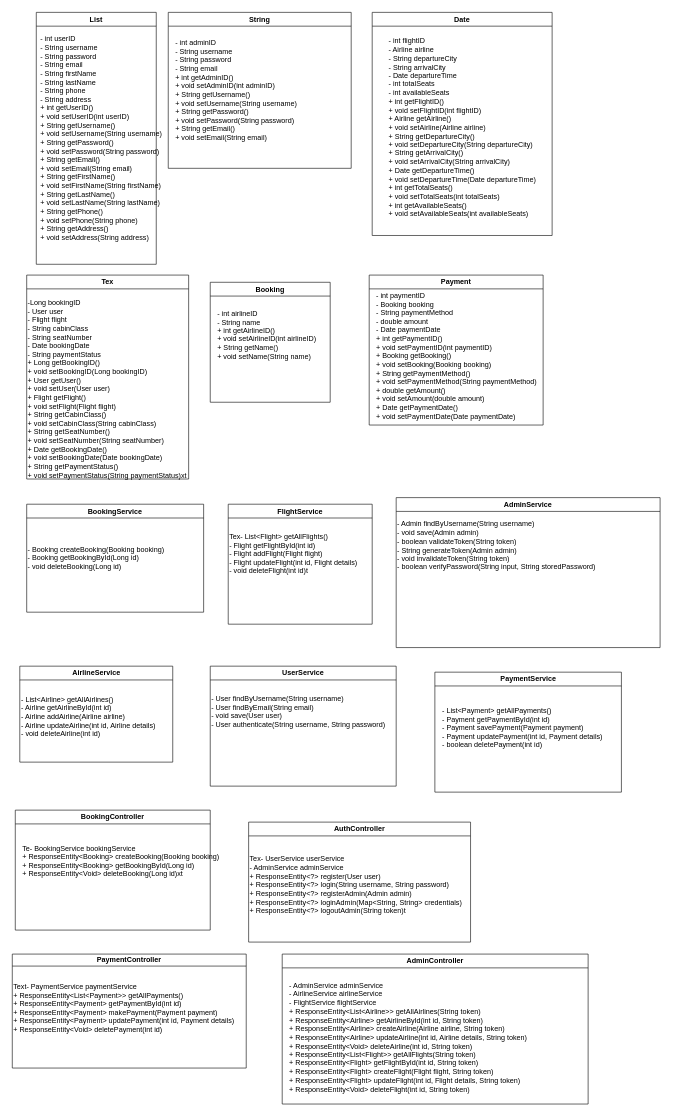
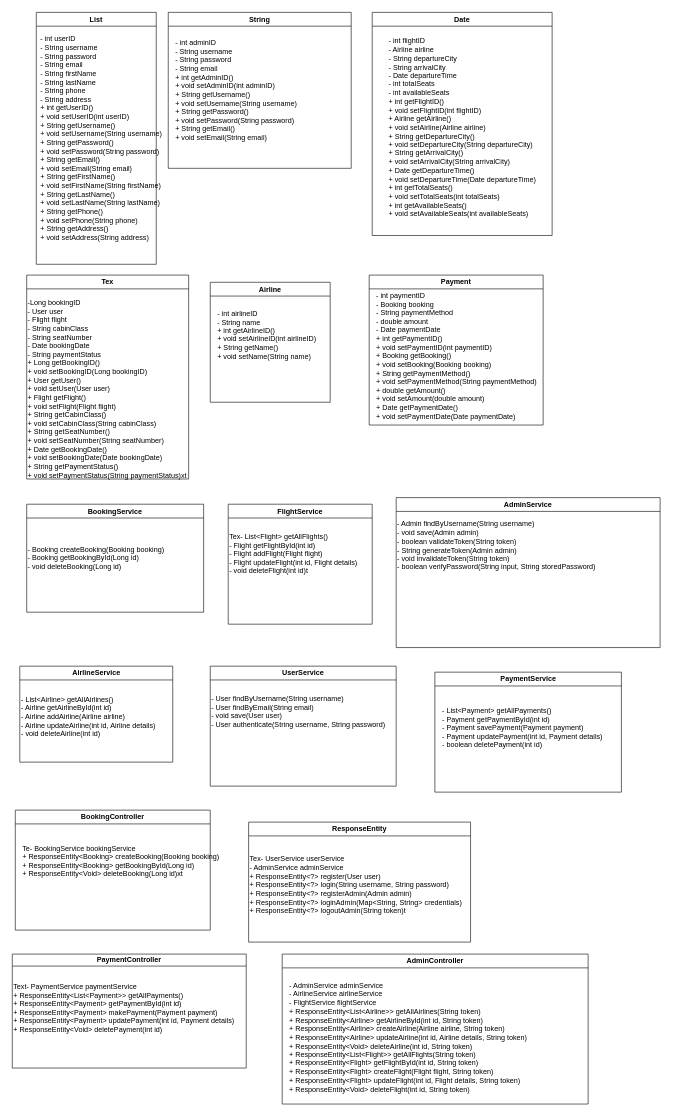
node "Booking": label "Booking" -> "Airline"
node "AuthController": label "AuthController" -> "ResponseEntity"
